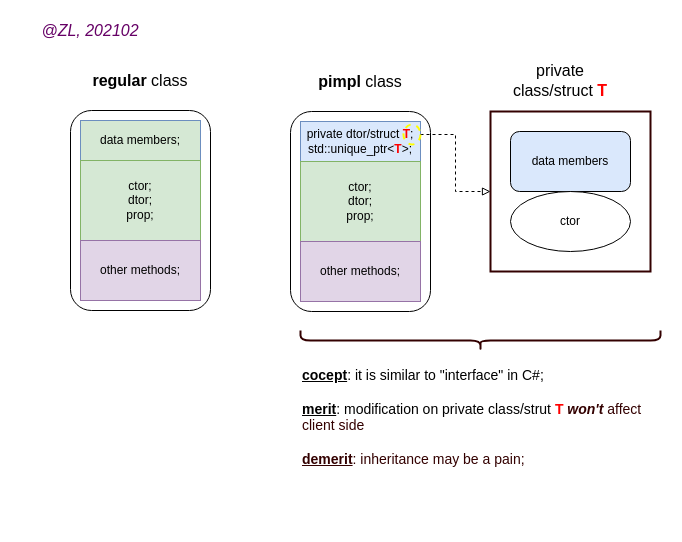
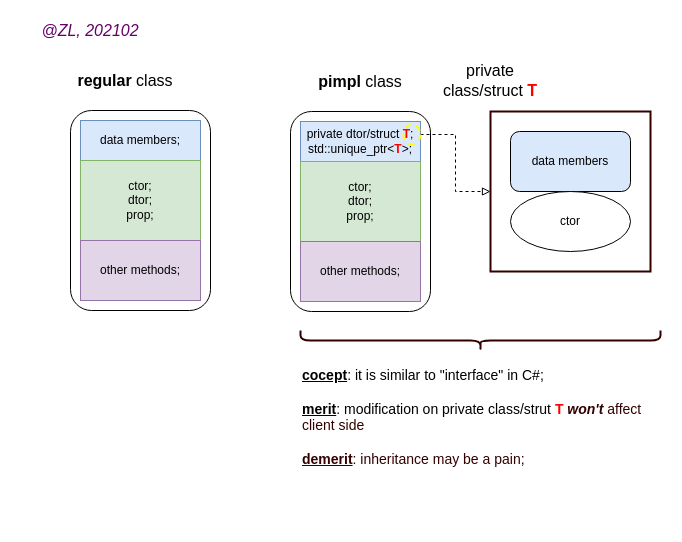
node "regular class": moved (141, 81) -> (126, 81)
node "private class/struct T": moved (561, 81) -> (491, 81)
node "data members;": fillcolor #d5e8d4 -> #dae8fc
